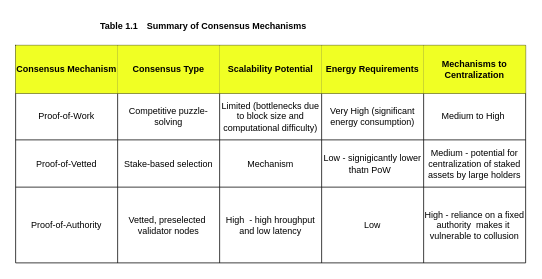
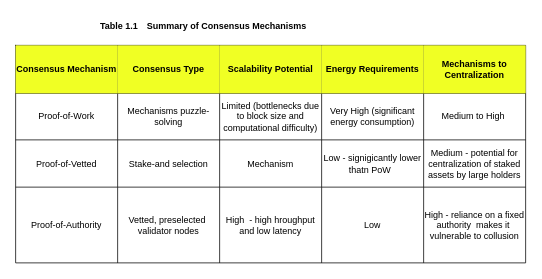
node "Competitive puzzle-solving": label "Competitive puzzle-solving" -> "Mechanisms puzzle-solving"
node "Stake-based selection": label "Stake-based selection" -> "Stake-and selection"
